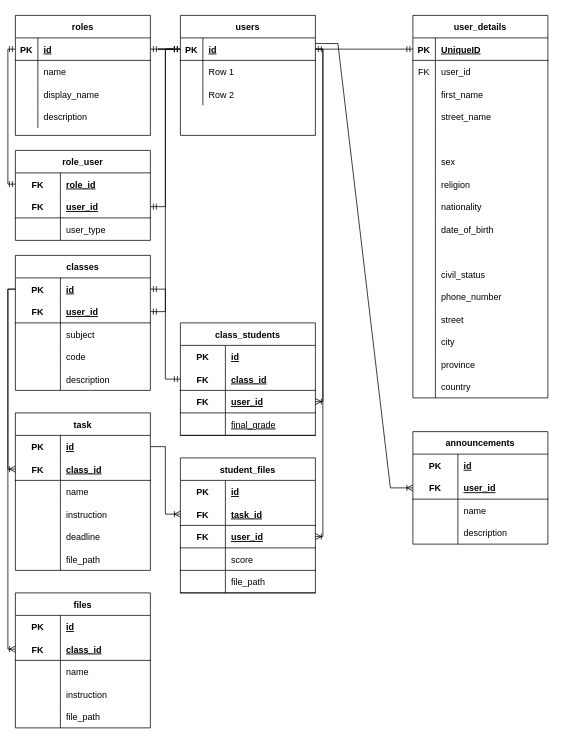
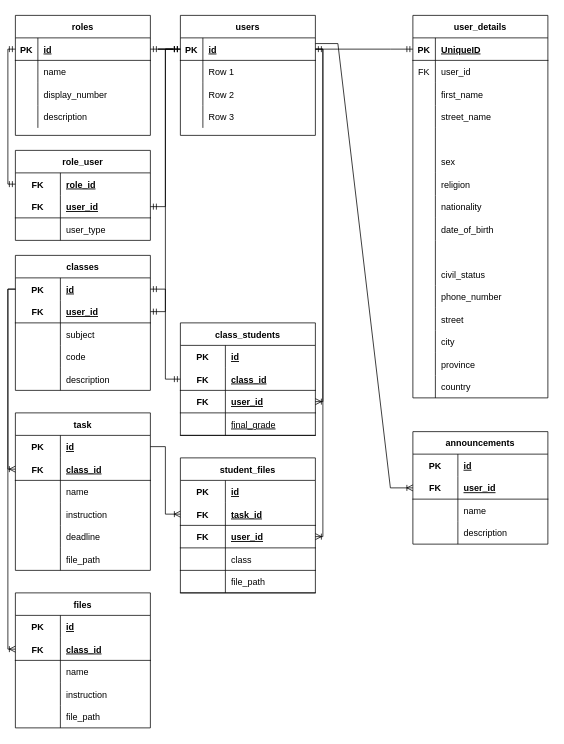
node "display_name": label "display_name" -> "display_number"
node "Row 3": added
node "score": label "score" -> "class"
